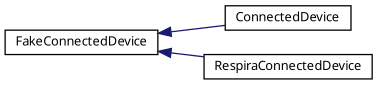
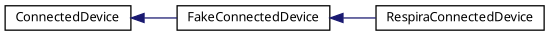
edge "ConnectedDevice" -> "FakeConnectedDevice": reversed
